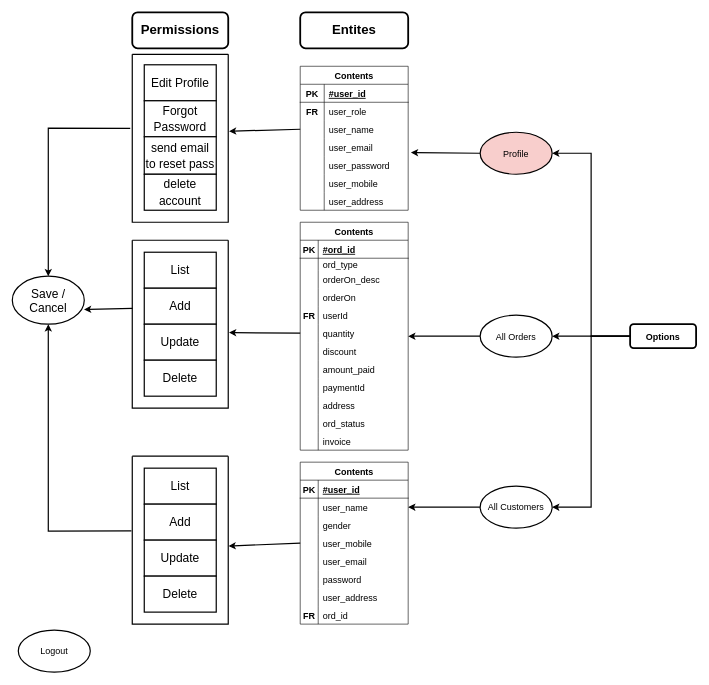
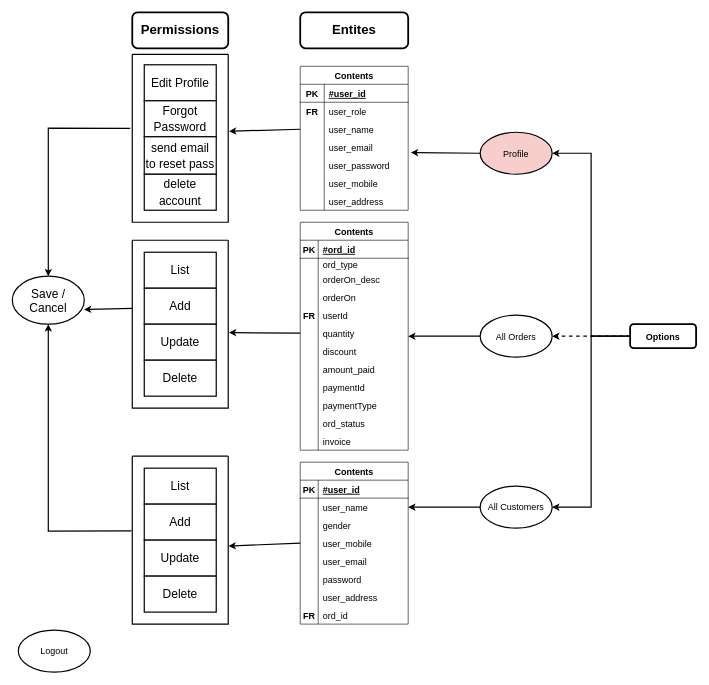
edge "Options" -> "All Orders": style solid -> dashed
node "address": label "address" -> "paymentType"
